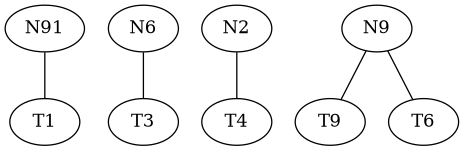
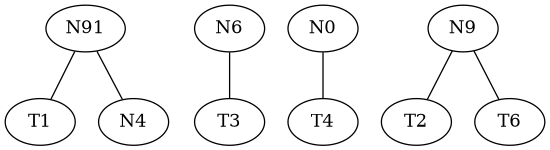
node "N2": label "N2" -> "N0"
node "N4": added
node "T9": label "T9" -> "T2"
